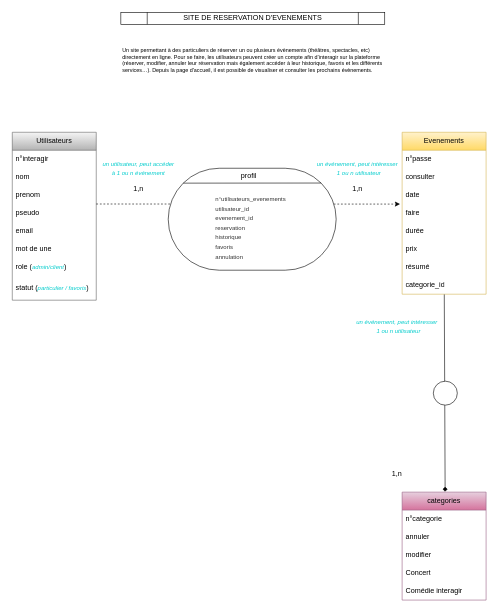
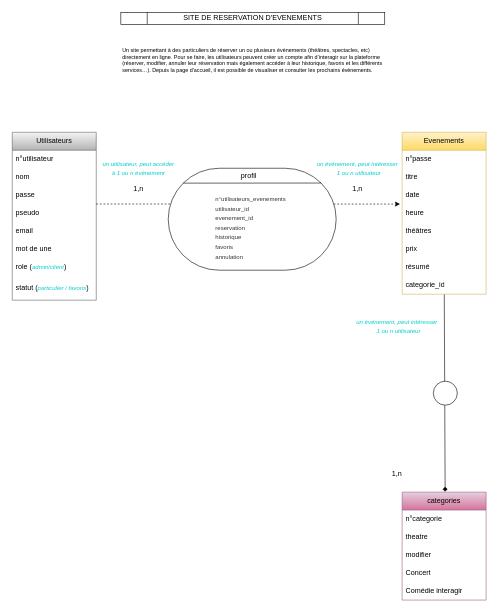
node "n°interagir": label "n°interagir" -> "n°utilisateur"
node "consulter": label "consulter" -> "titre"
node "prenom": label "prenom" -> "passe"
node "faire": label "faire" -> "heure"
node "durée": label "durée" -> "théâtres"
node "annuler": label "annuler" -> "theatre"
